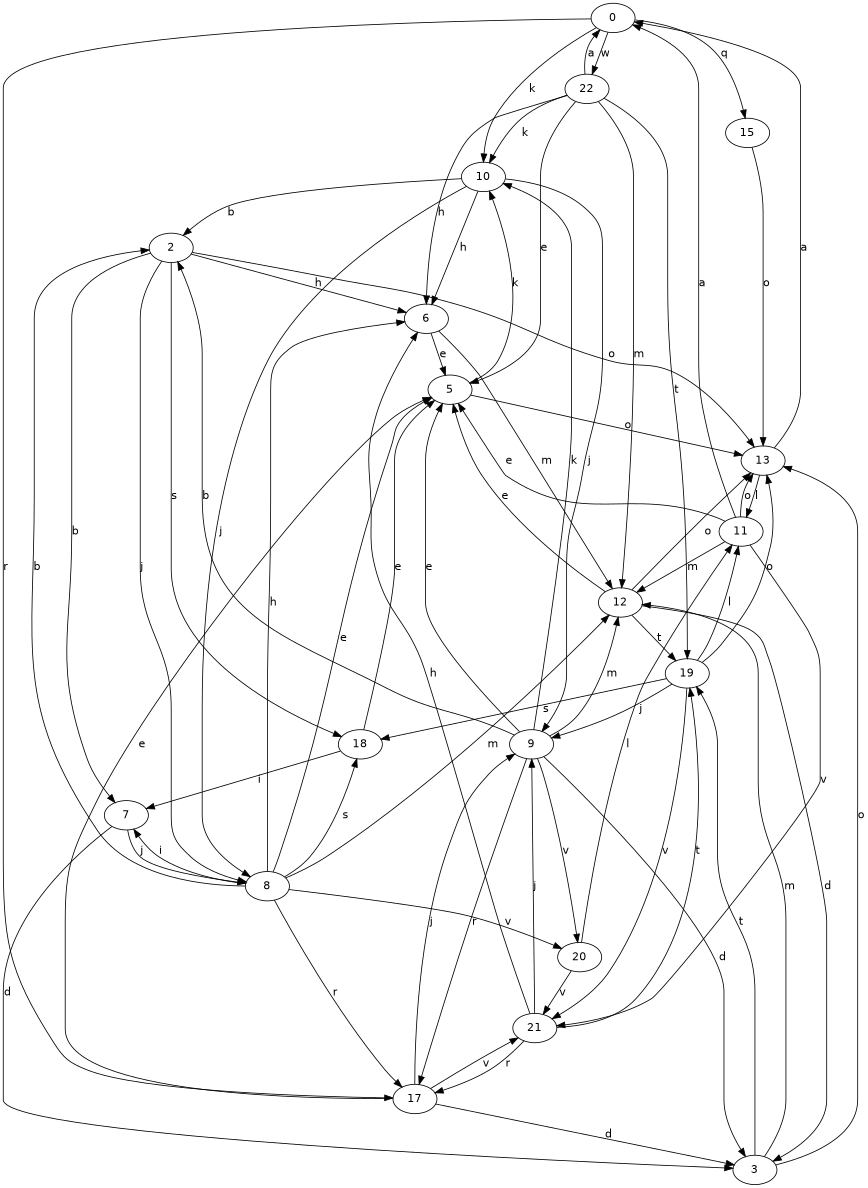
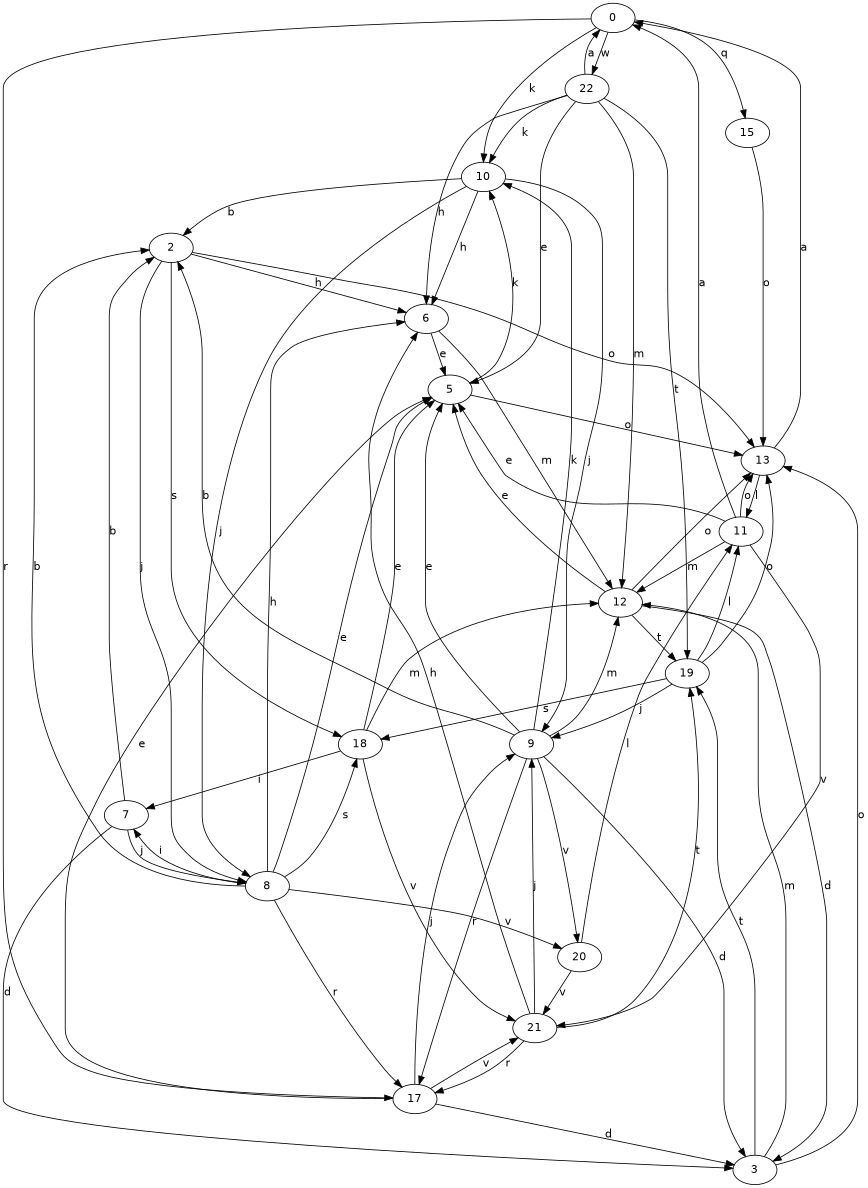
edge "2" -> "7": reversed
edge "8" -> "12": now "18" -> "12"
edge "19" -> "21": now "18" -> "21"
